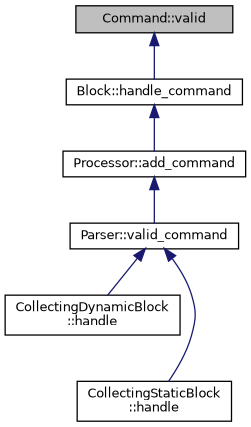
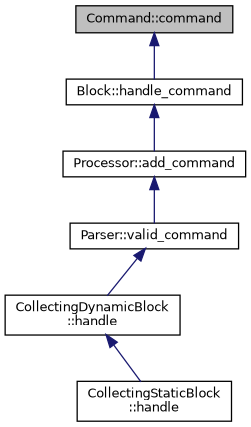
node "Command::valid": label "Command::valid" -> "Command::command"
edge "CollectingStaticBlock ::handle" -> "Parser::valid_command": now "CollectingStaticBlock ::handle" -> "CollectingDynamicBlock ::handle"
